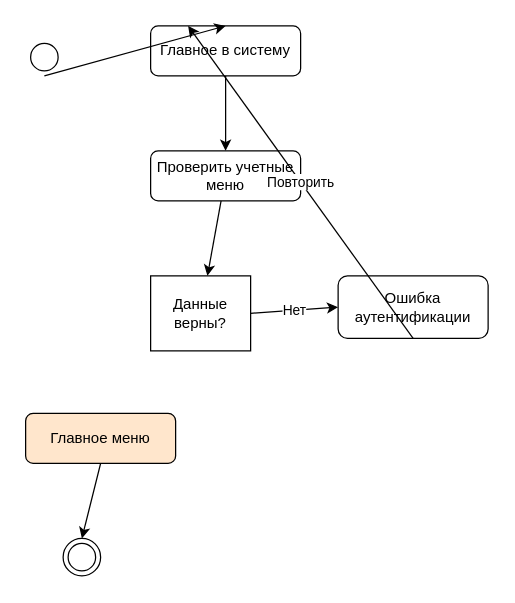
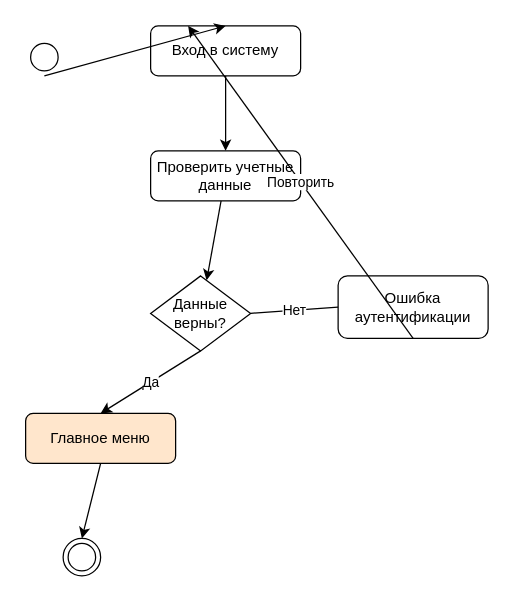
node "Главное в систему": label "Главное в систему" -> "Вход в систему"
node "Проверить учетные меню": label "Проверить учетные меню" -> "Проверить учетные данные"
edge "Данные верны?" -> "Ошибка аутентификации": arrowhead classic -> none
node "Данные верны?": shape rectangle -> diamond
edge "Данные верны?" -> "Главное меню": added, label "Да"
